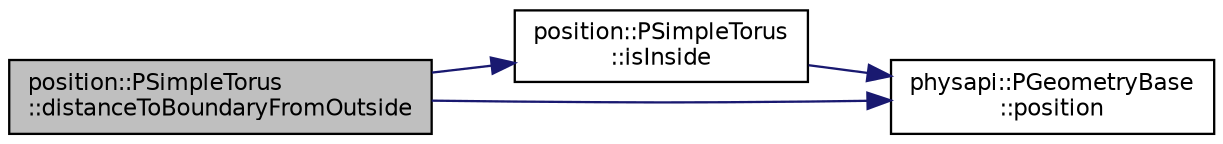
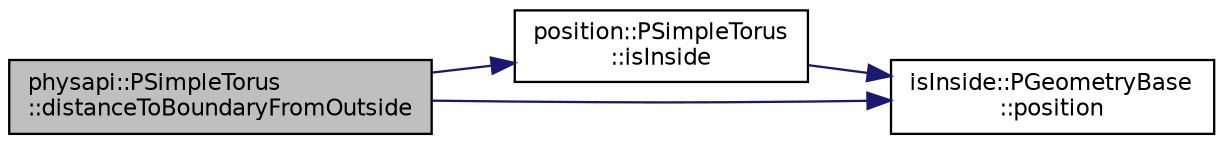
node "position::PSimpleTorus ::distanceToBoundaryFromOutside": label "position::PSimpleTorus ::distanceToBoundaryFromOutside" -> "physapi::PSimpleTorus ::distanceToBoundaryFromOutside"
node "physapi::PGeometryBase ::position": label "physapi::PGeometryBase ::position" -> "isInside::PGeometryBase ::position"
